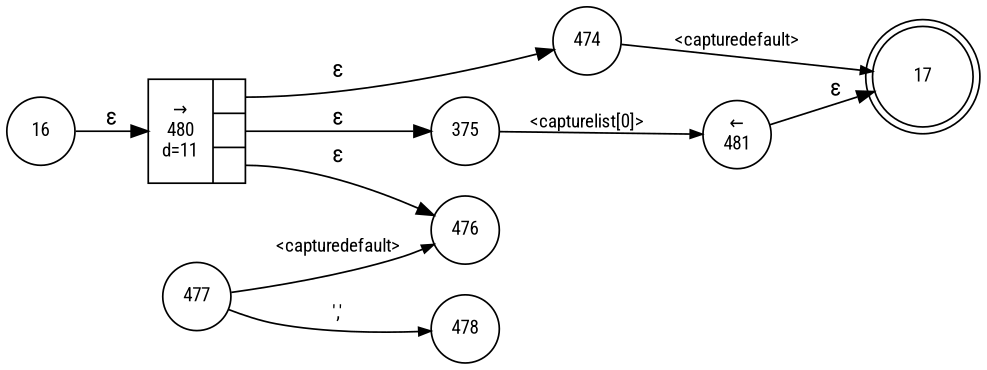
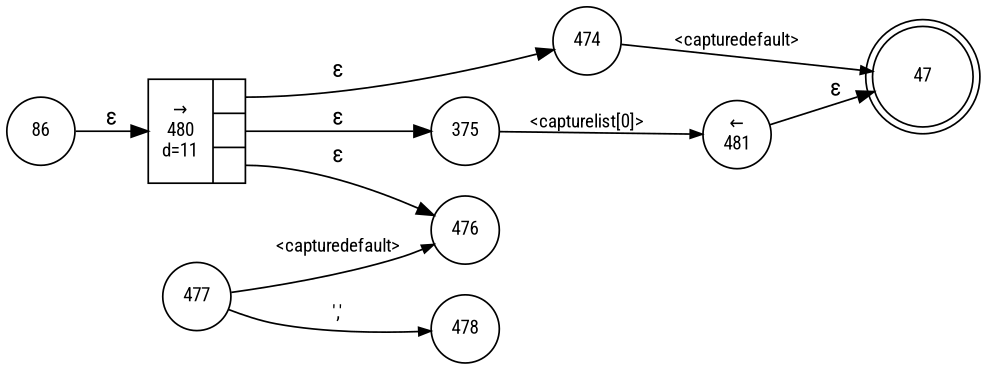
node "17": label "17" -> "47"
node "16": label "16" -> "86"
